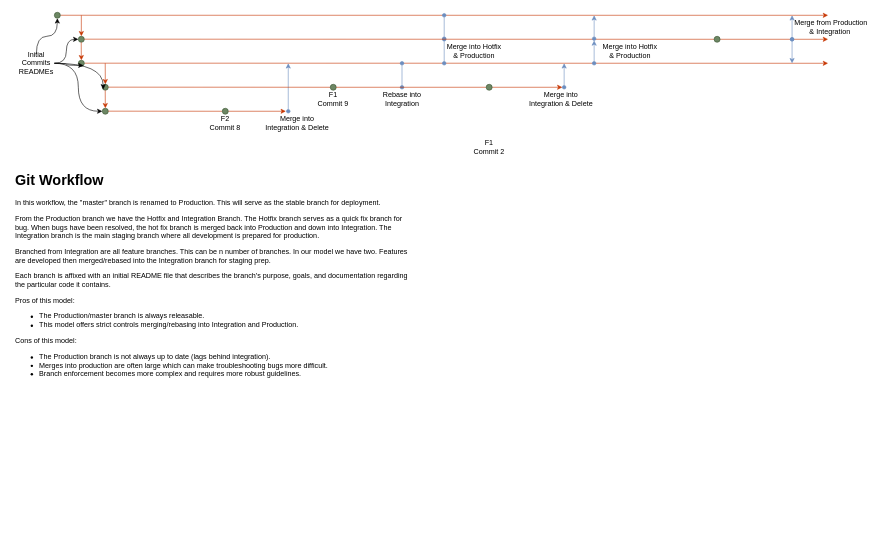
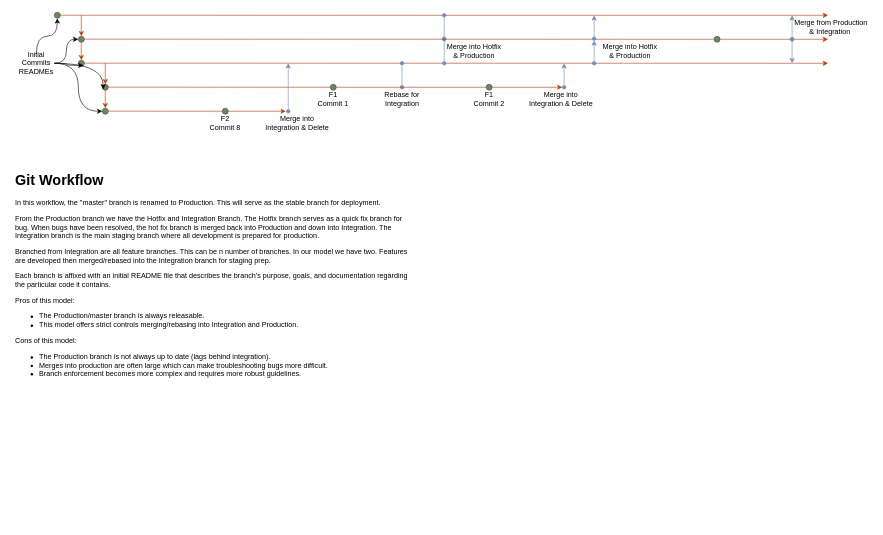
node "F1 Commit 9": label "F1 Commit 9" -> "F1 Commit 1"
node "Rebase into Integration": label "Rebase into Integration" -> "Rebase for Integration"
node "F1 Commit 2": moved (489, 147) -> (489, 99)
